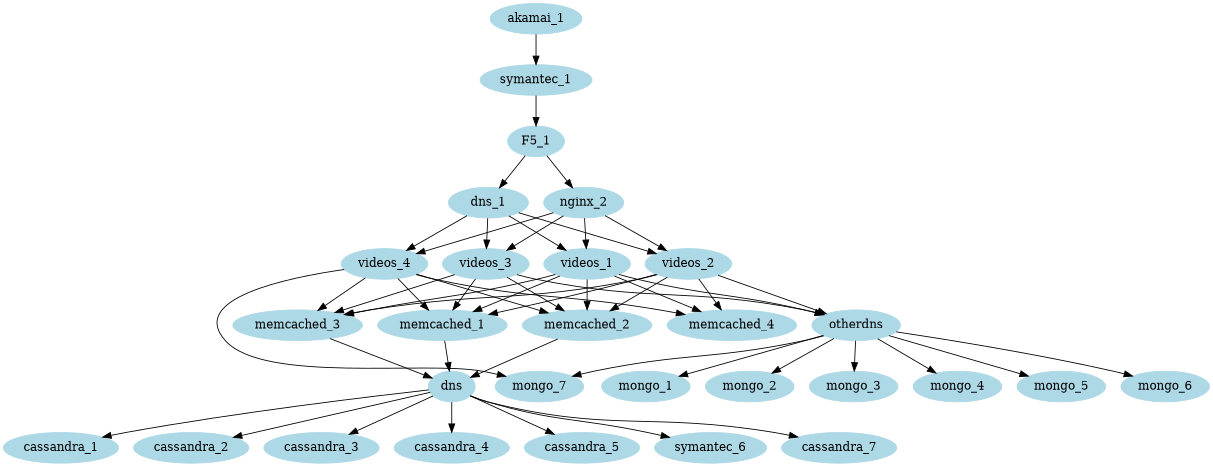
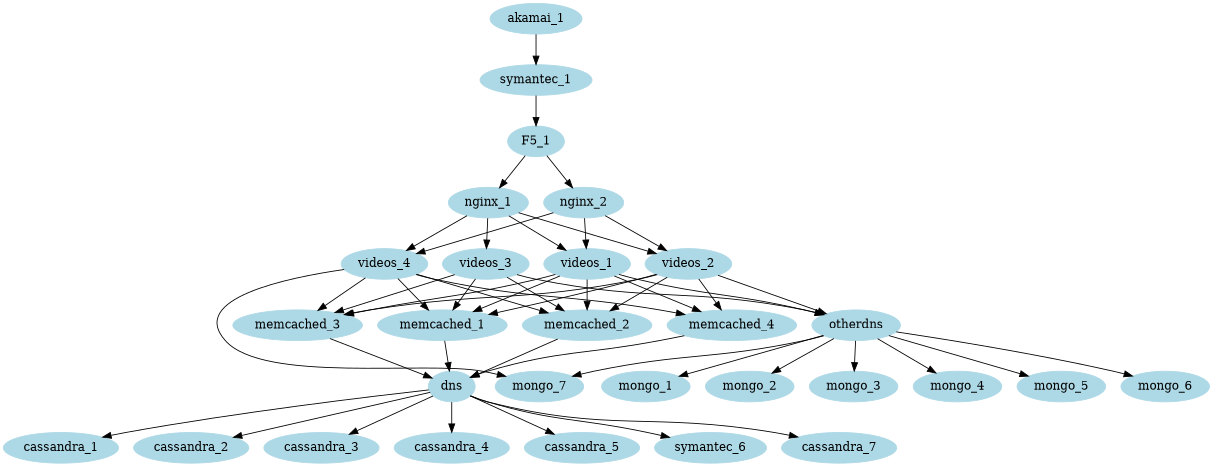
node "dns_1": label "dns_1" -> "nginx_1"
edge "nginx_2" -> "videos_3": removed
edge "memcached_4" -> "dns": added
